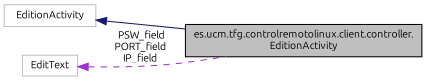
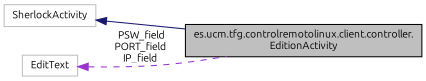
node "EditionActivity": label "EditionActivity" -> "SherlockActivity"
